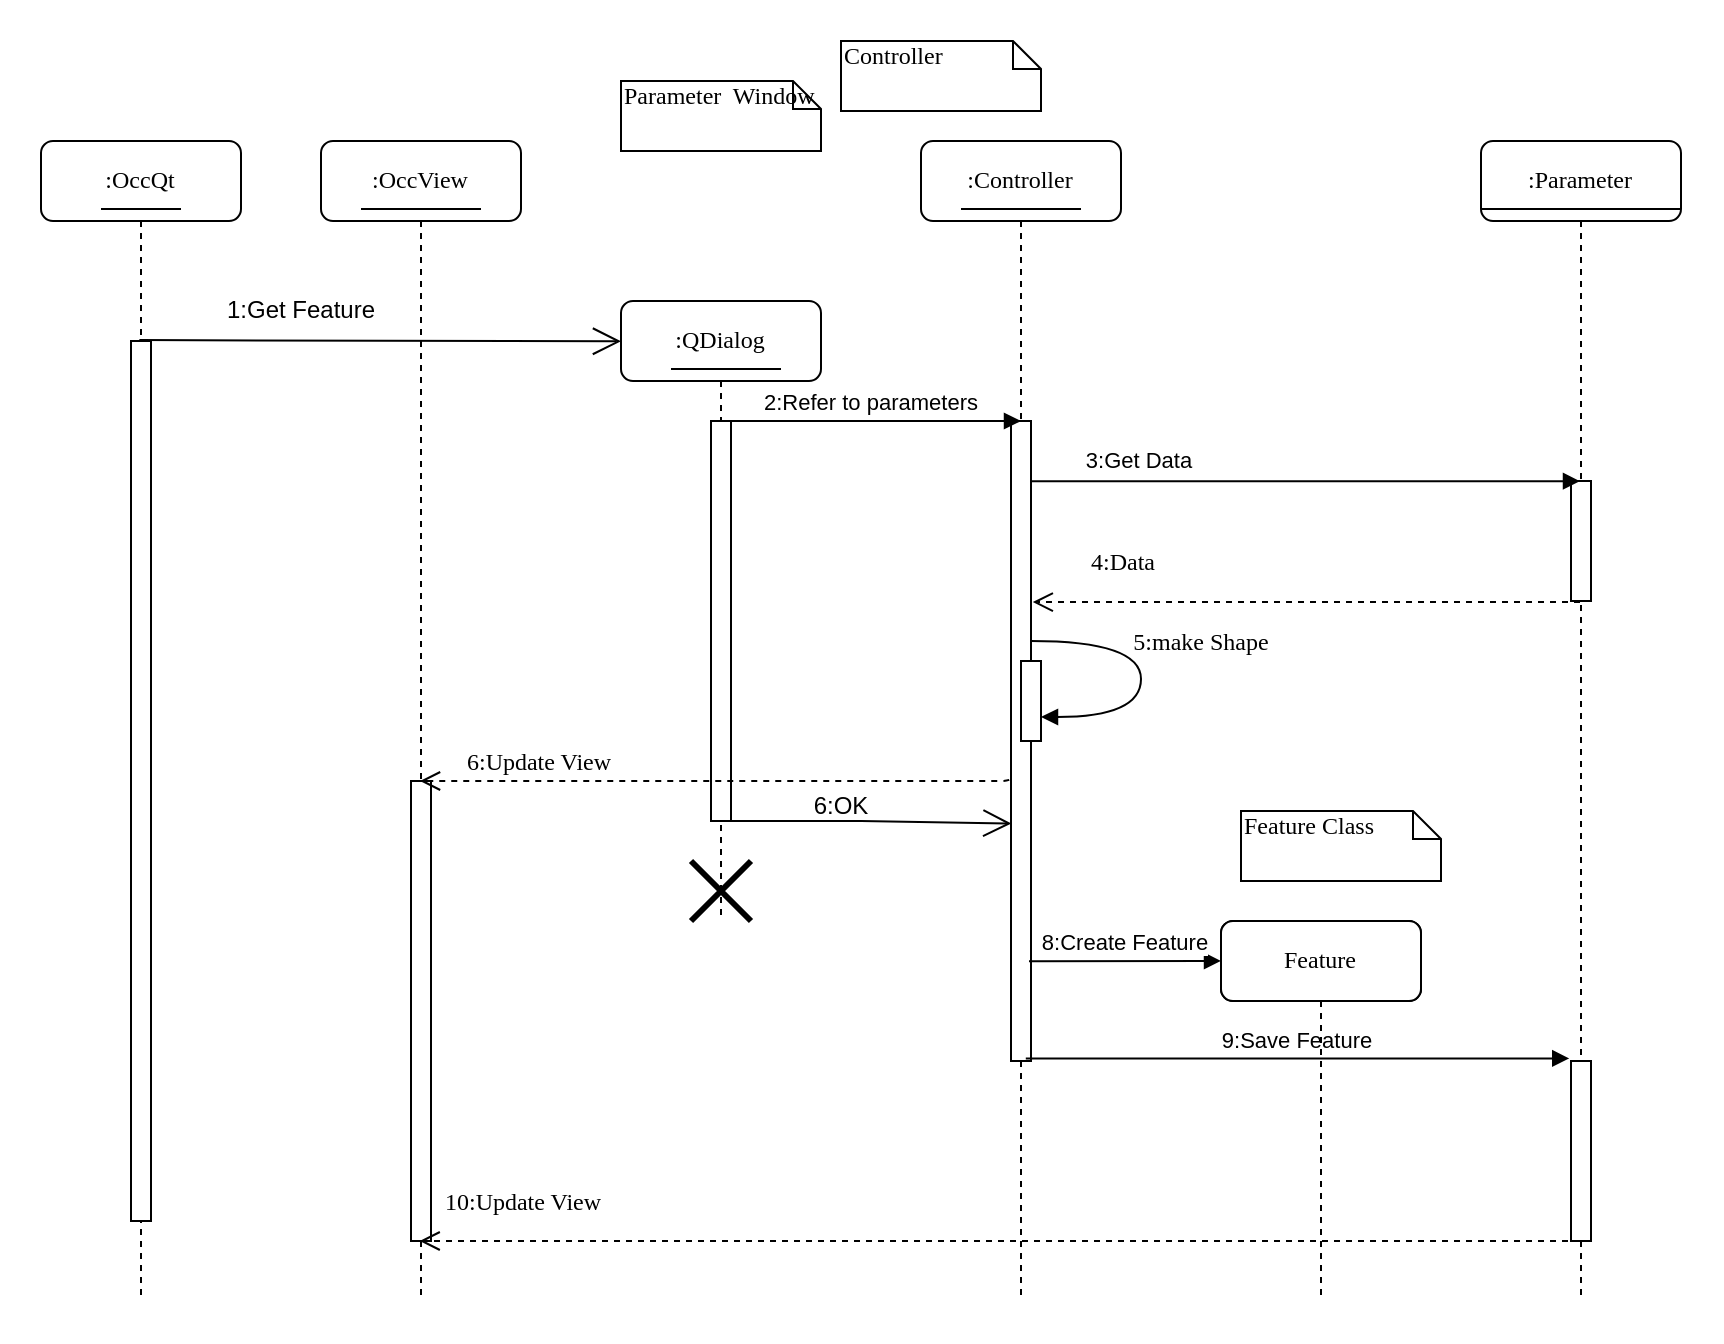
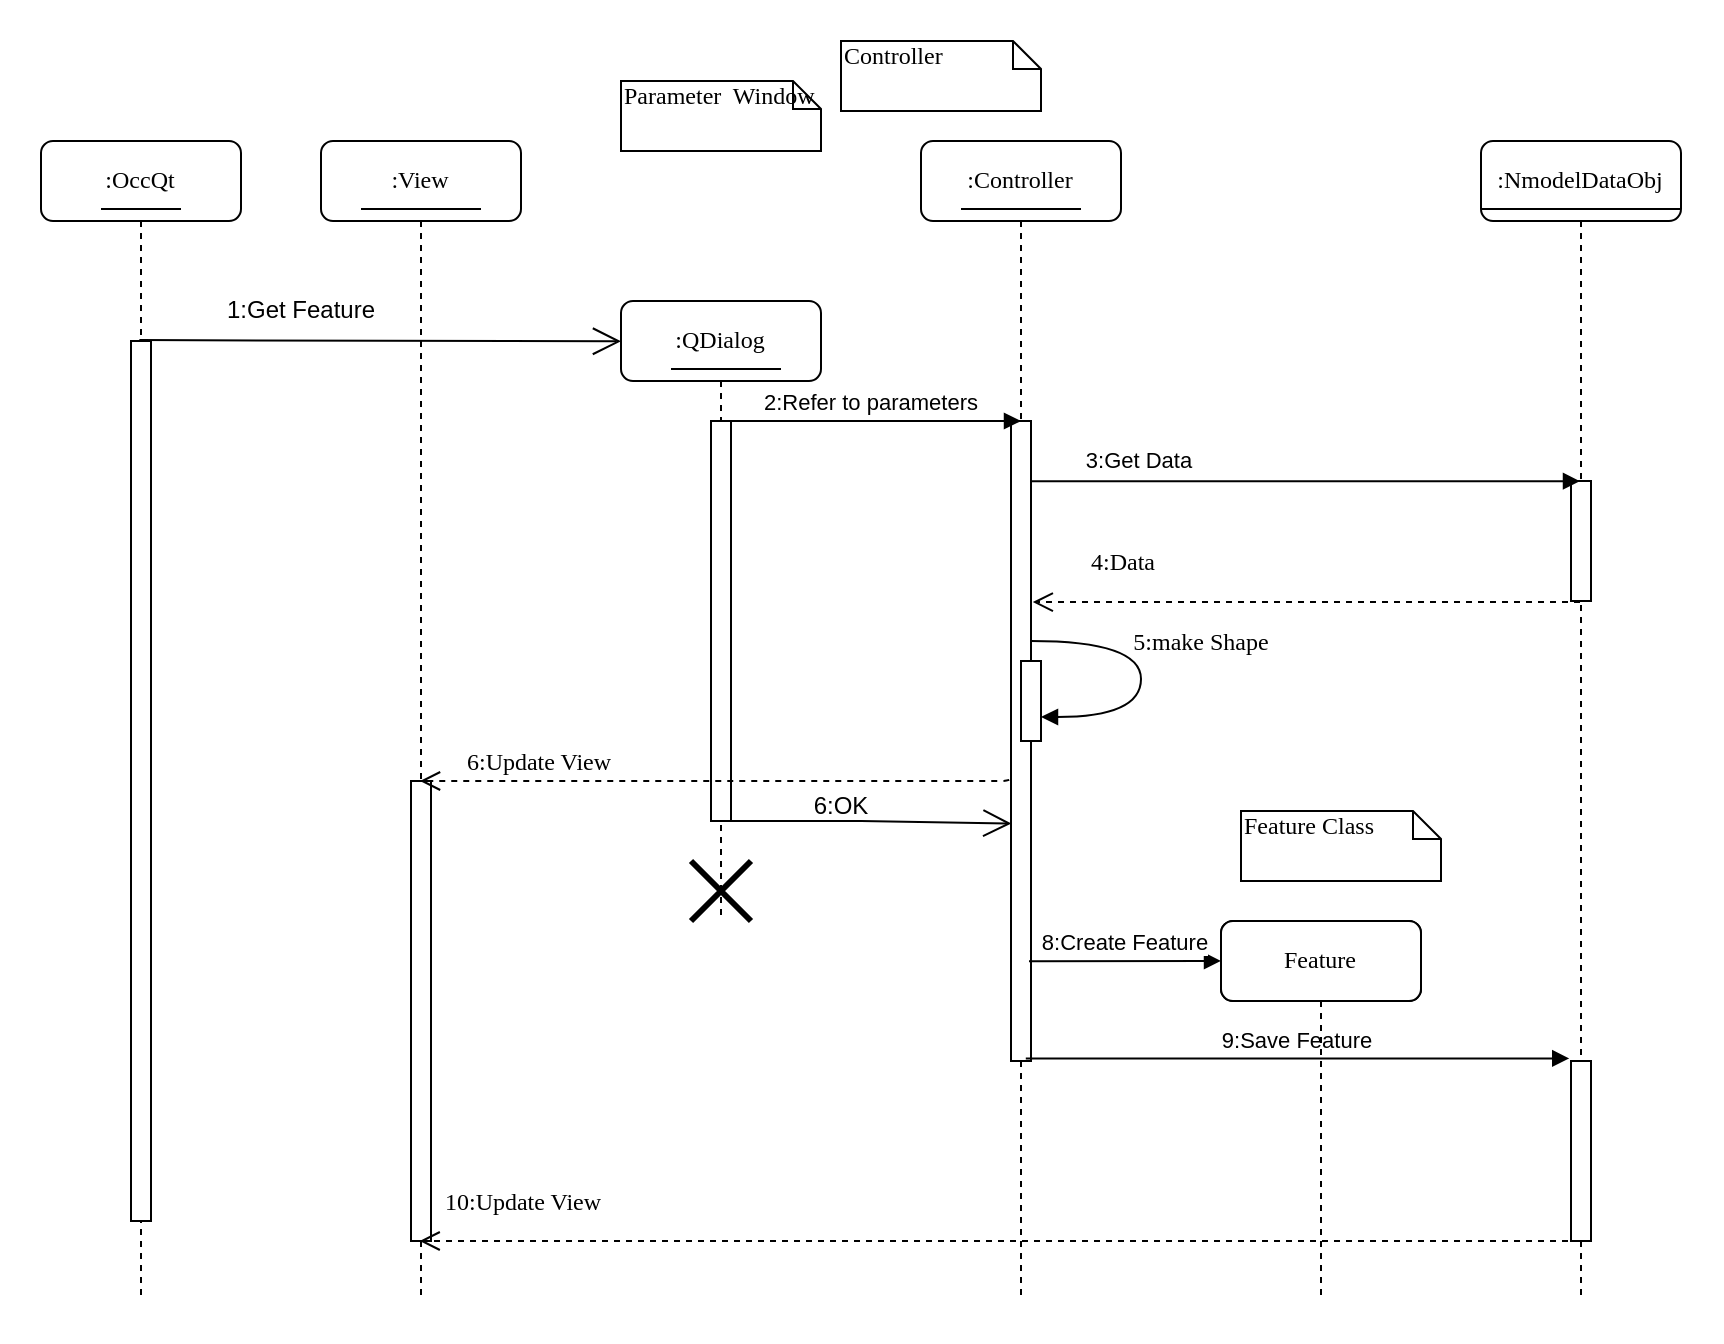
node ":OccView": label ":OccView" -> ":View"
node ":Parameter": label ":Parameter" -> ":NmodelDataObj"
